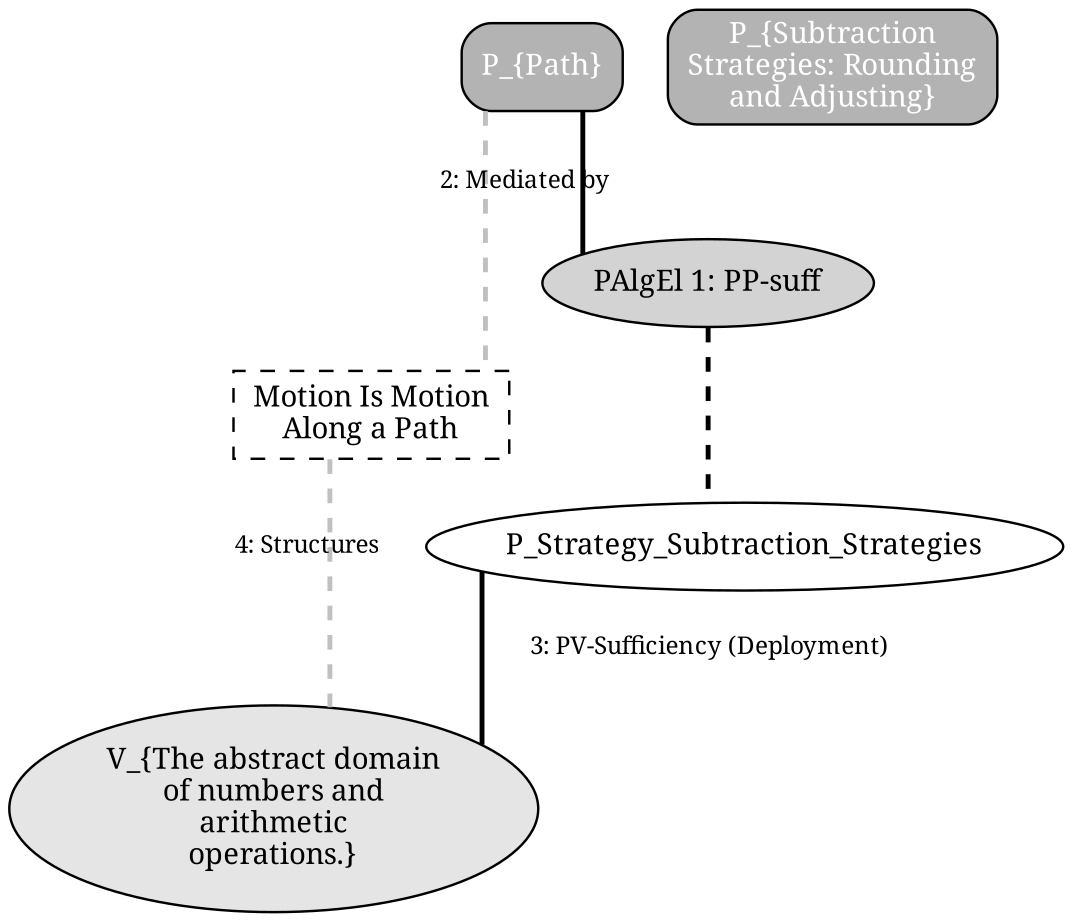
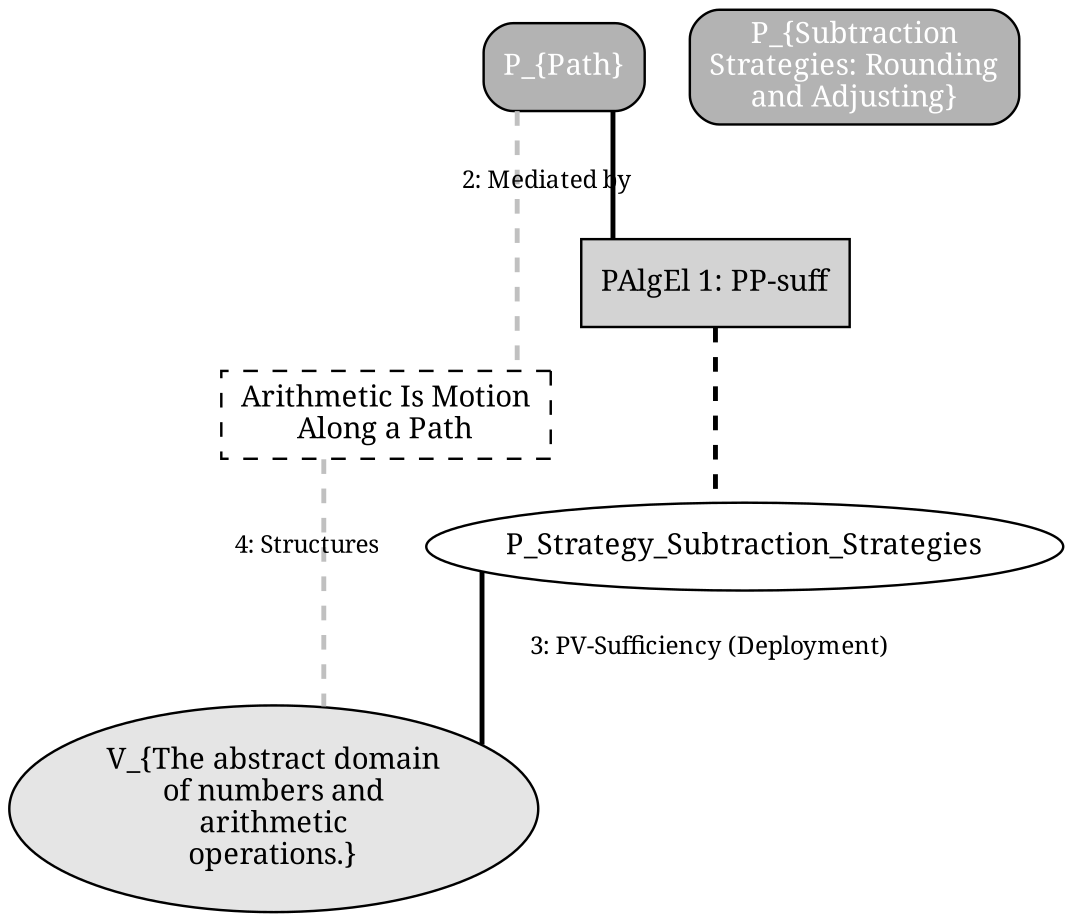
node "PAlgEl 1: PP-suff": shape ellipse -> box
node "Motion Is Motion Along a Path": label "Motion Is Motion Along a Path" -> "Arithmetic Is Motion Along a Path"
